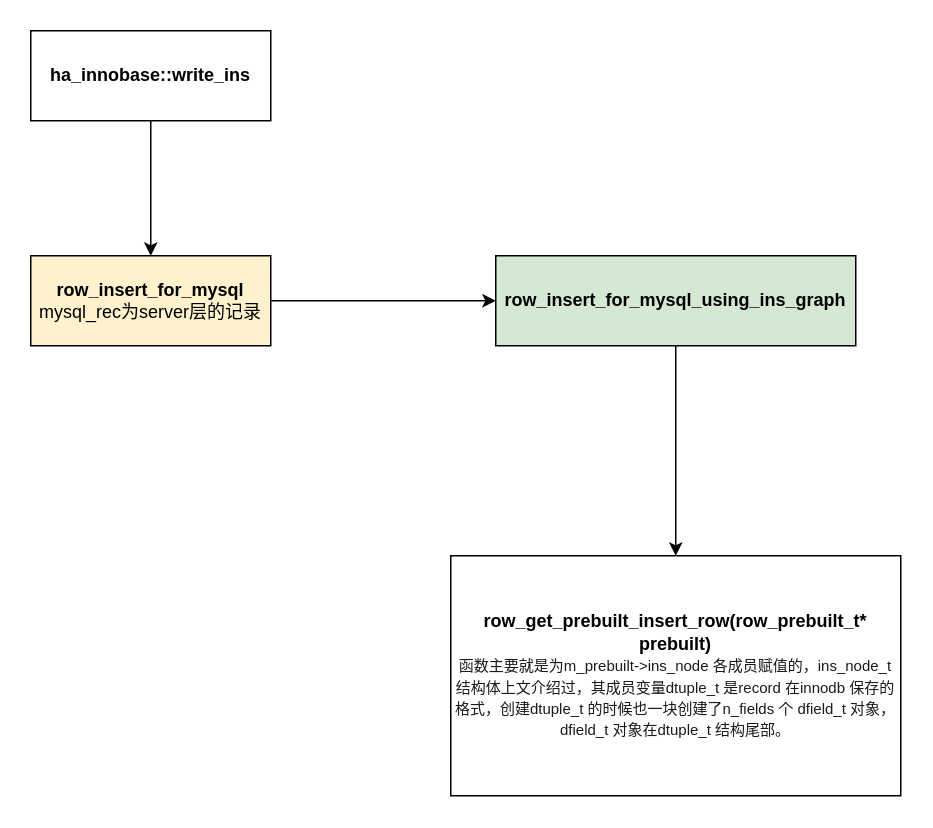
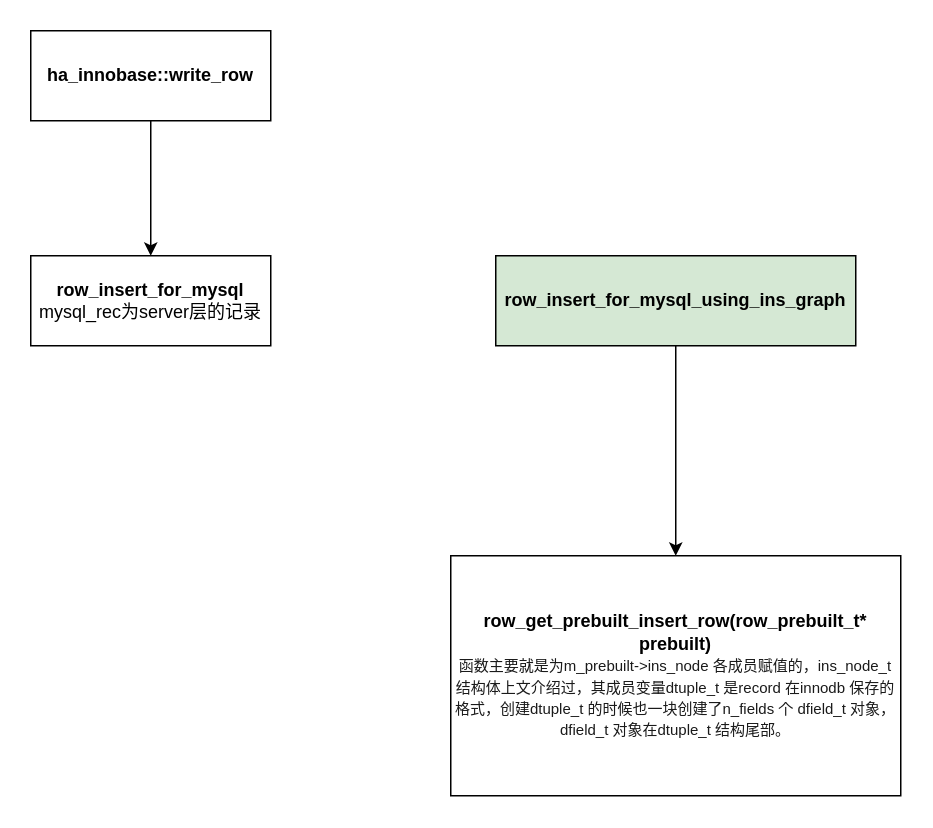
node "ha_innobase::write_ins": label "ha_innobase::write_ins" -> "ha_innobase::write_row"
node "row_insert_for_mysql mysql_rec为server层的记录": fillcolor #fff2cc -> #ffffff
edge "row_insert_for_mysql mysql_rec为server层的记录" -> "row_insert_for_mysql_using_ins_graph": removed
